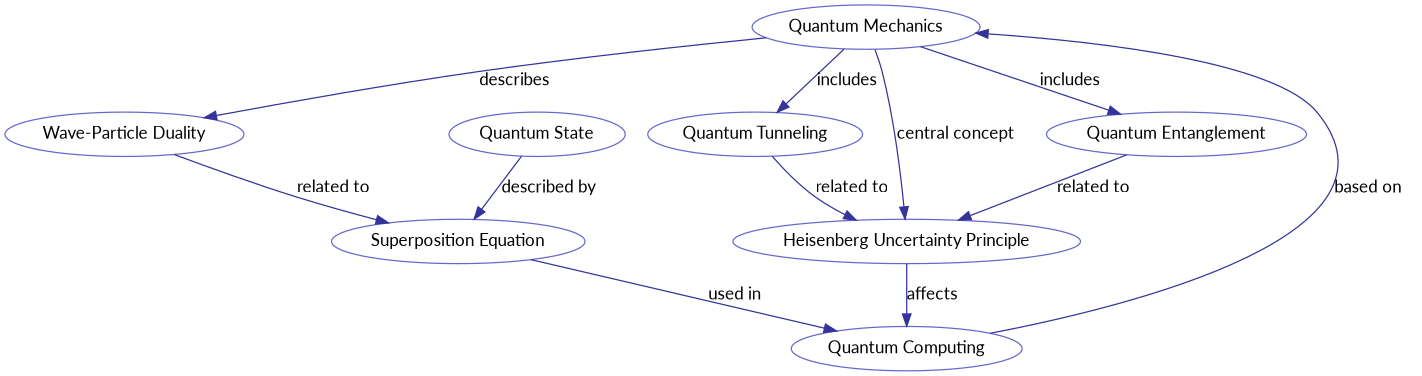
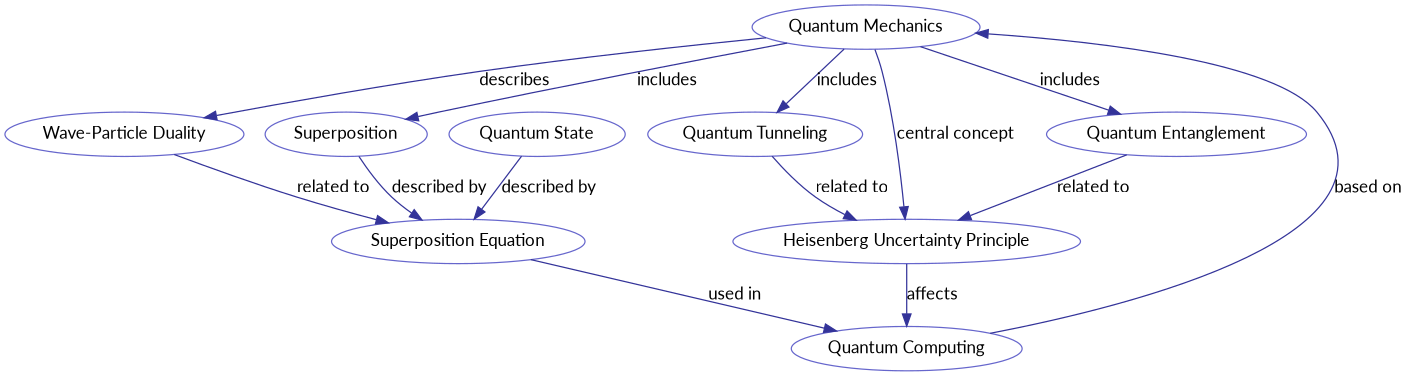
node "Superposition": added
